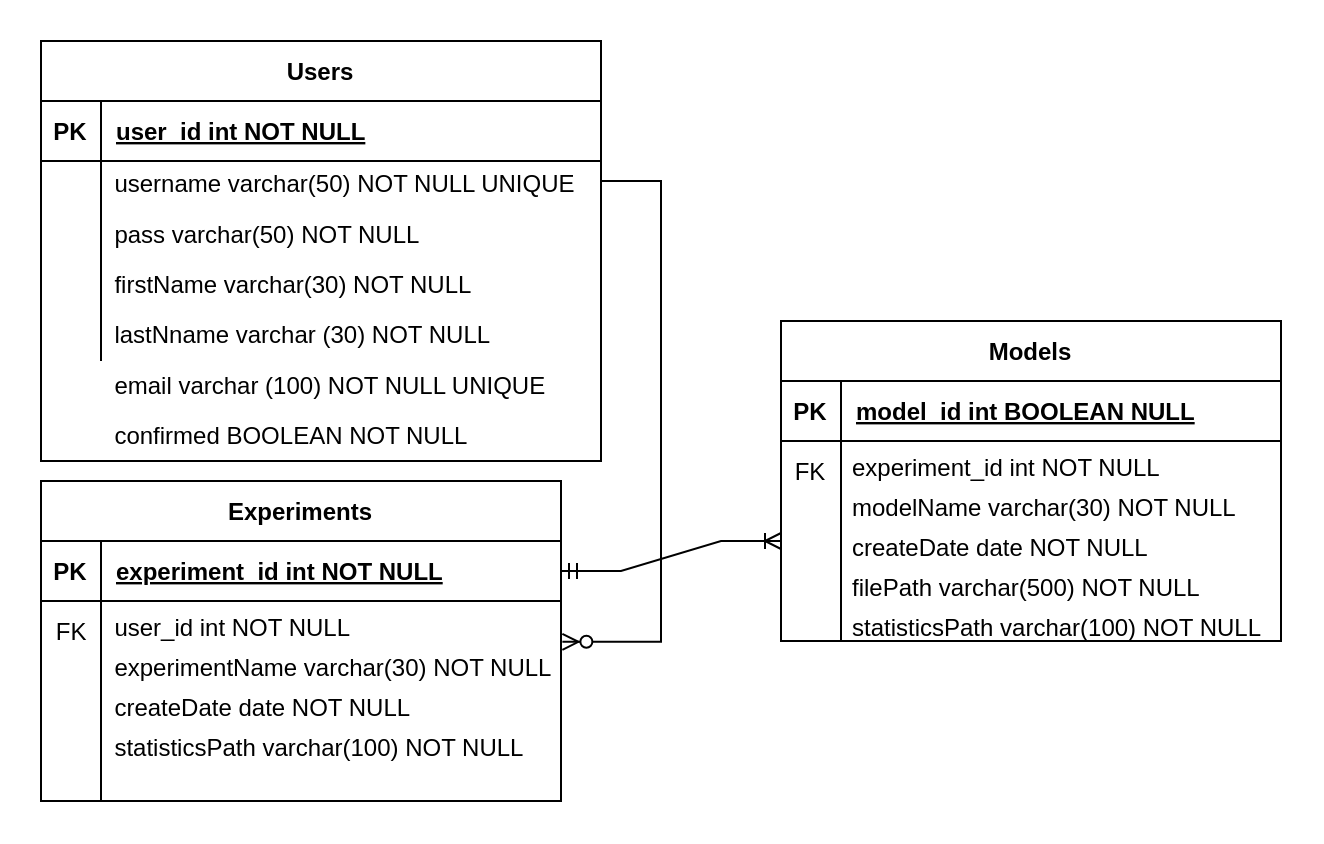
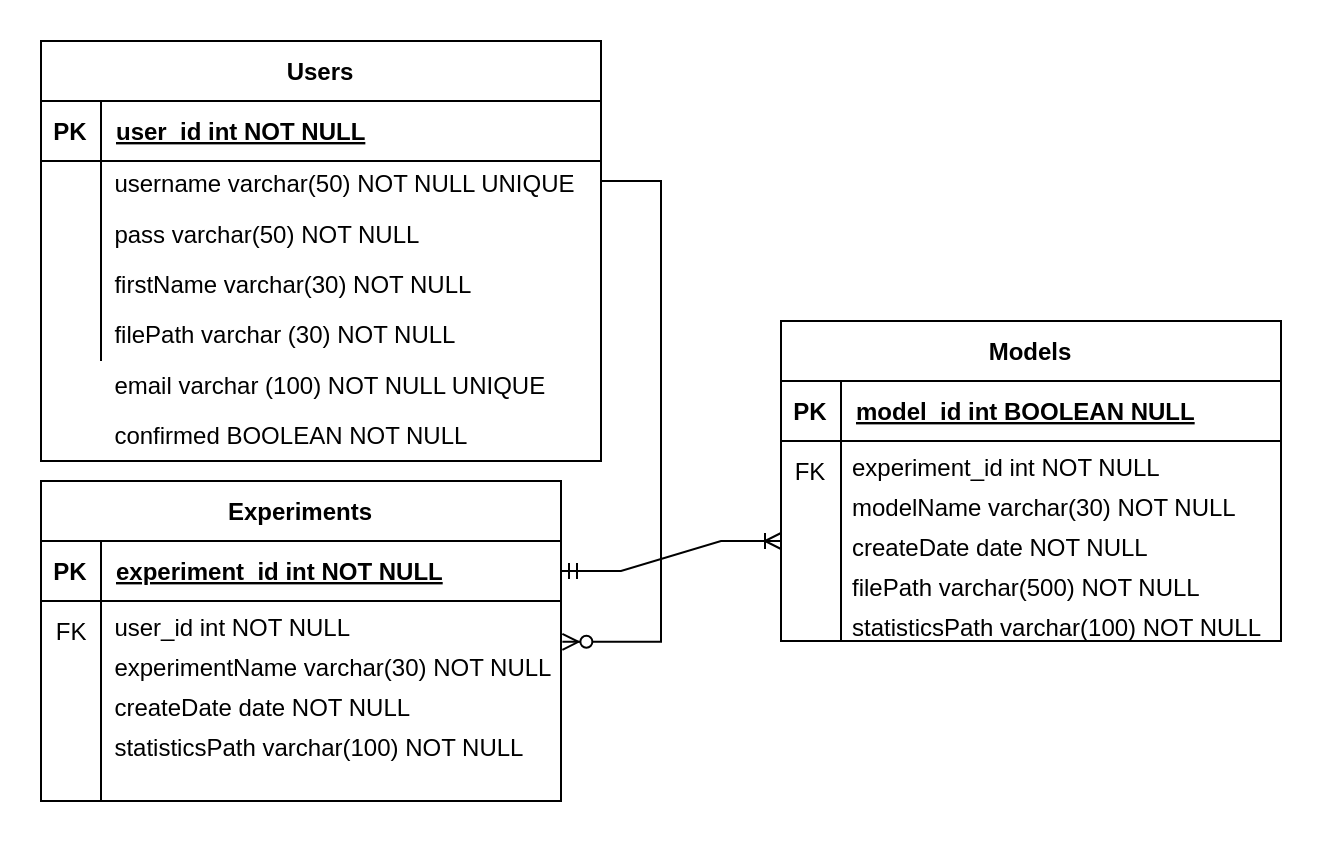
node "lastNname varchar (30) NOT NULL": label "lastNname varchar (30) NOT NULL" -> "filePath varchar (30) NOT NULL"
